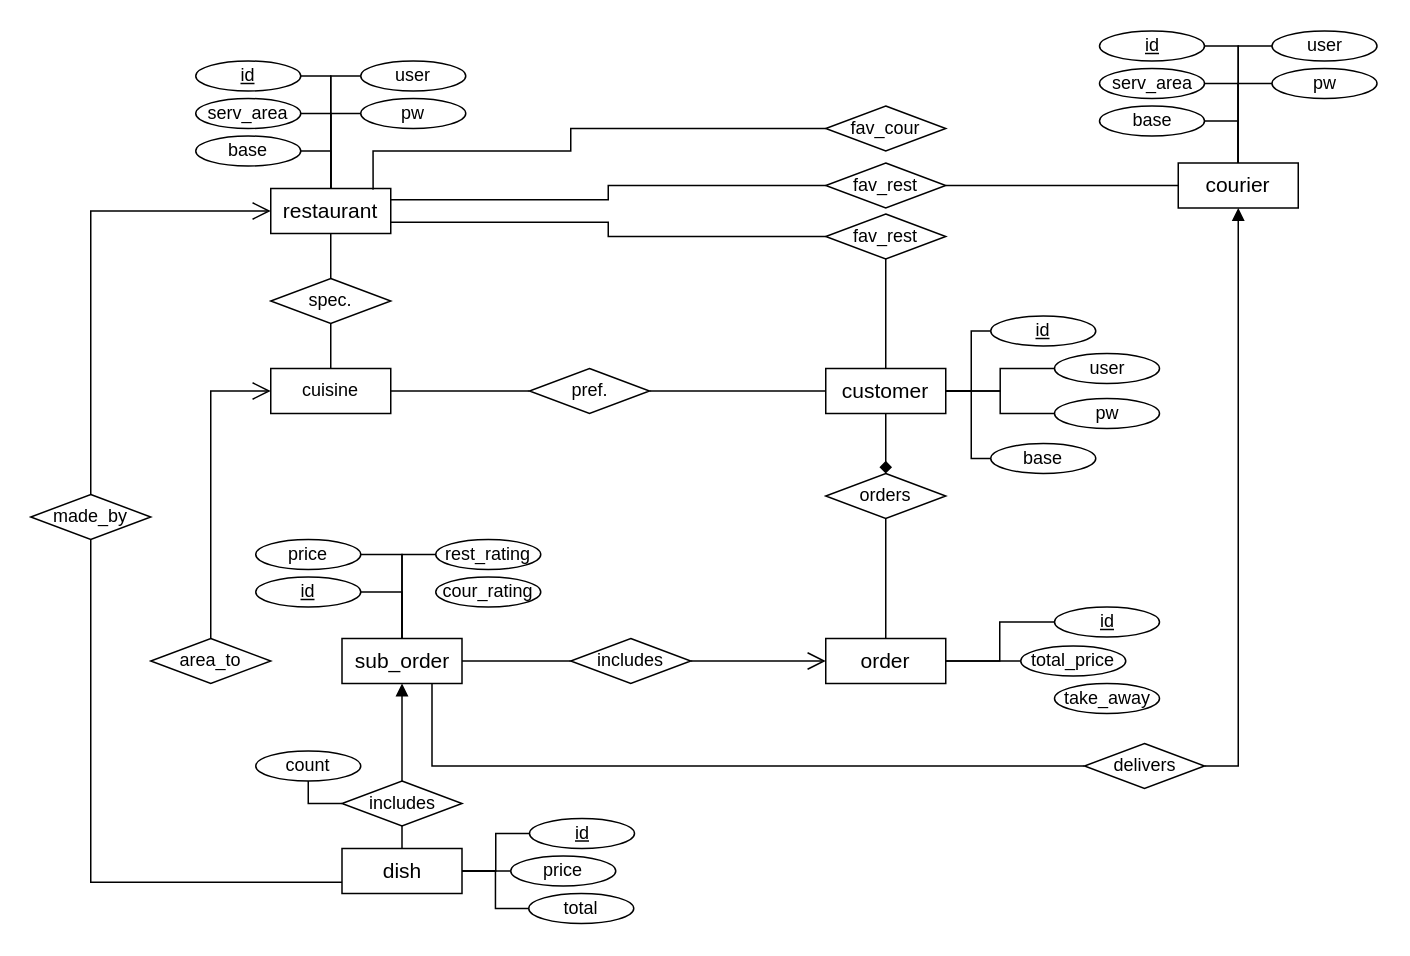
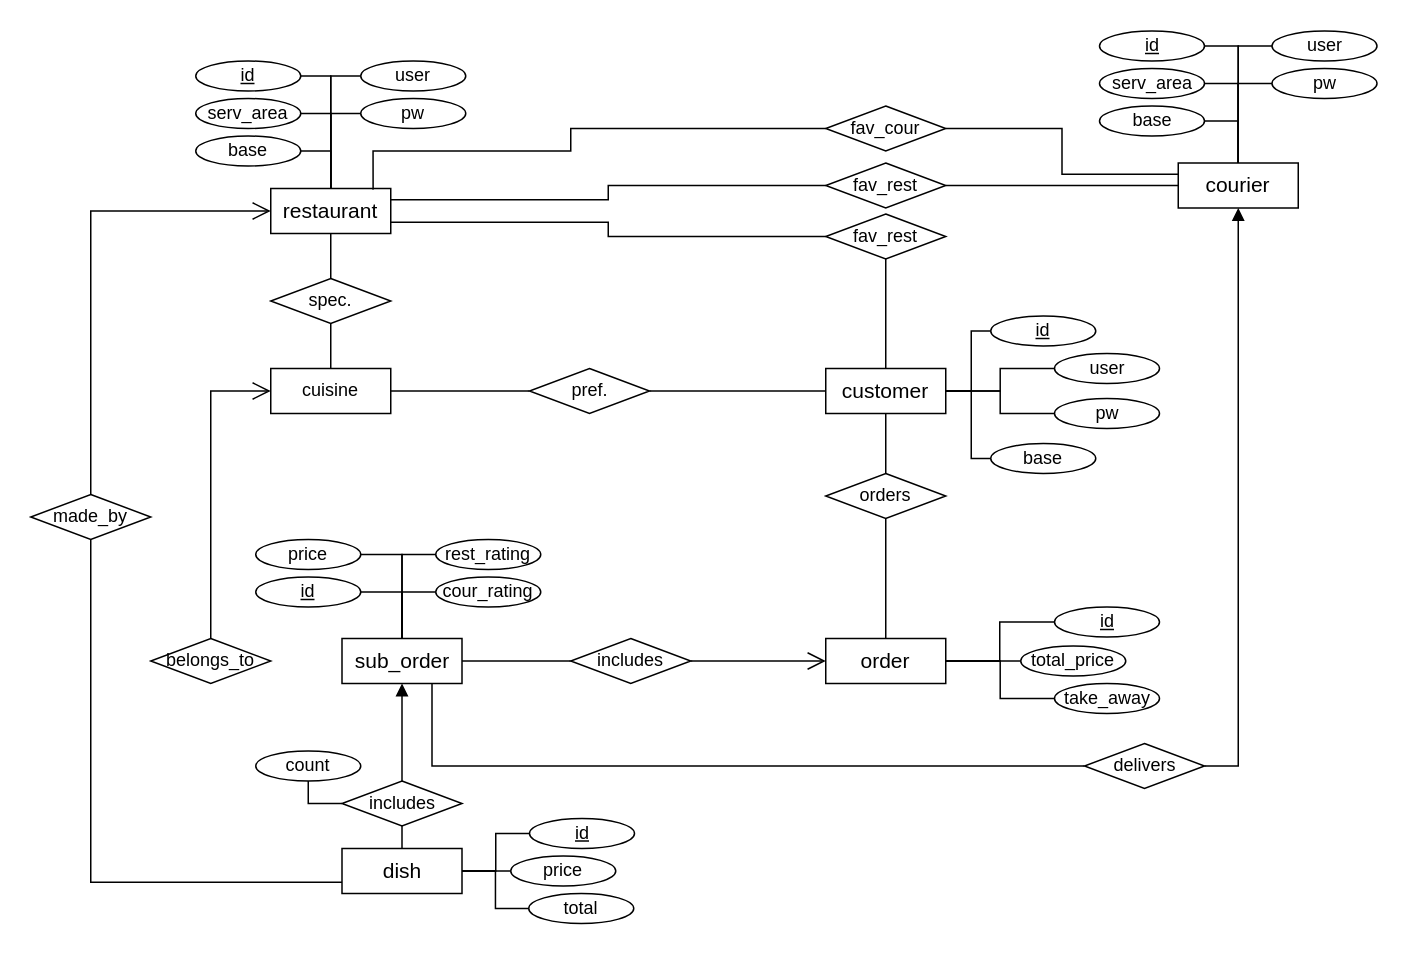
edge "fav_cour" -- "courier": added
edge "customer" -> "orders": arrowhead diamond -> none
edge "cour_rating" -- "sub_order": added
node "area_to": label "area_to" -> "belongs_to"
edge "order" -- "take_away": added
